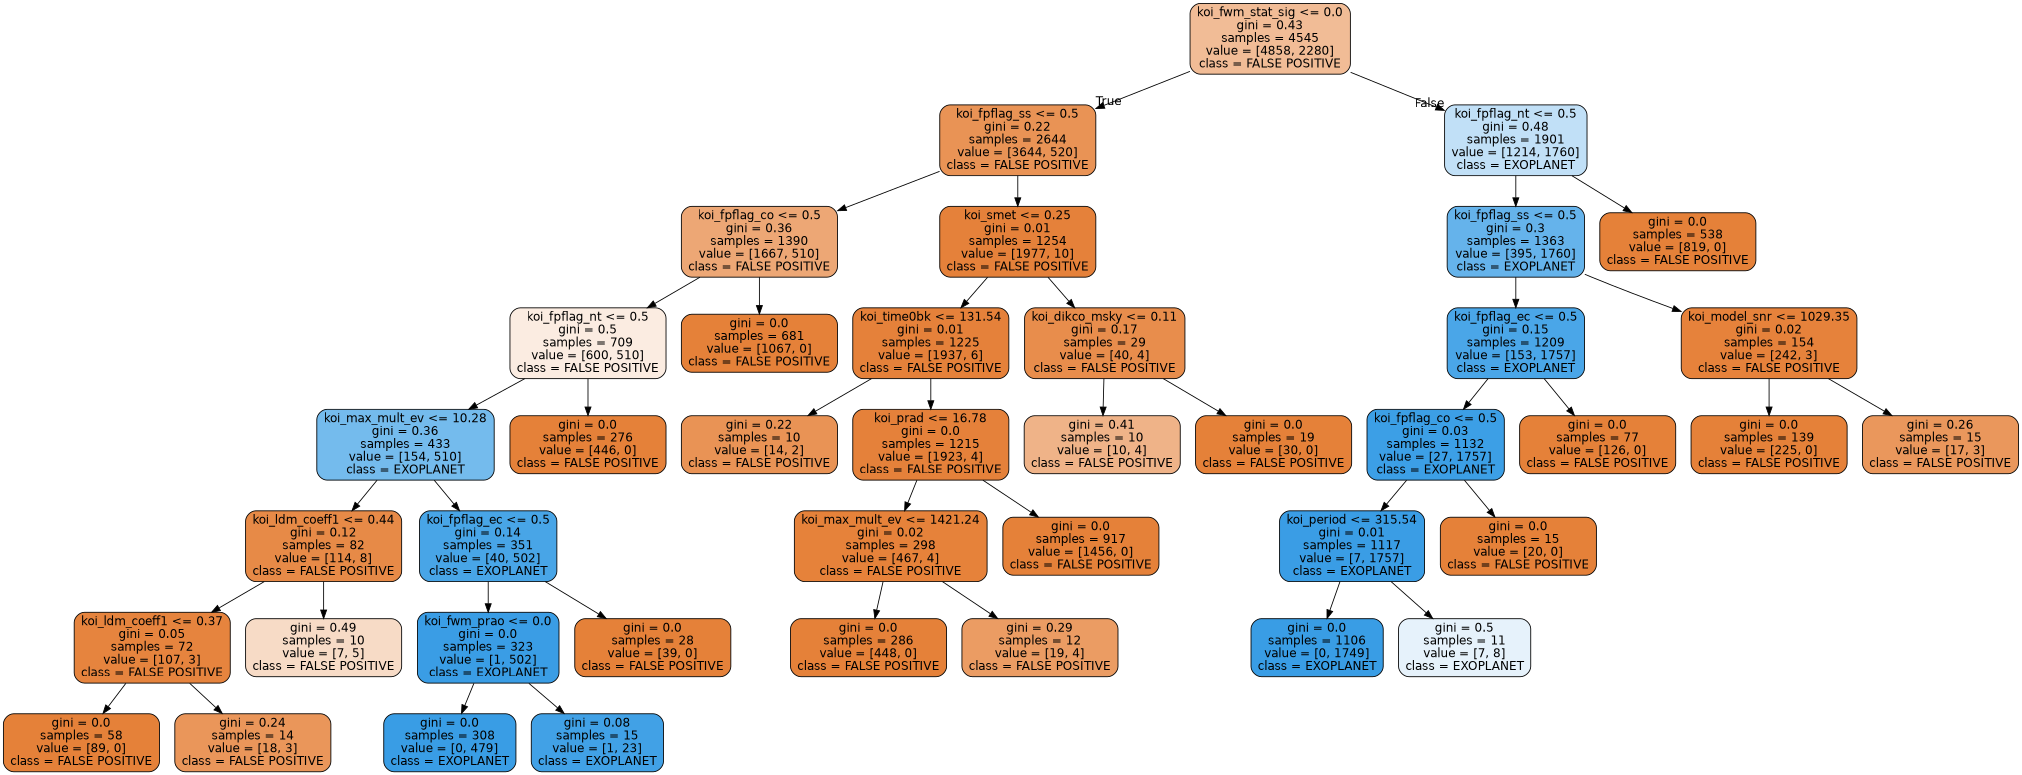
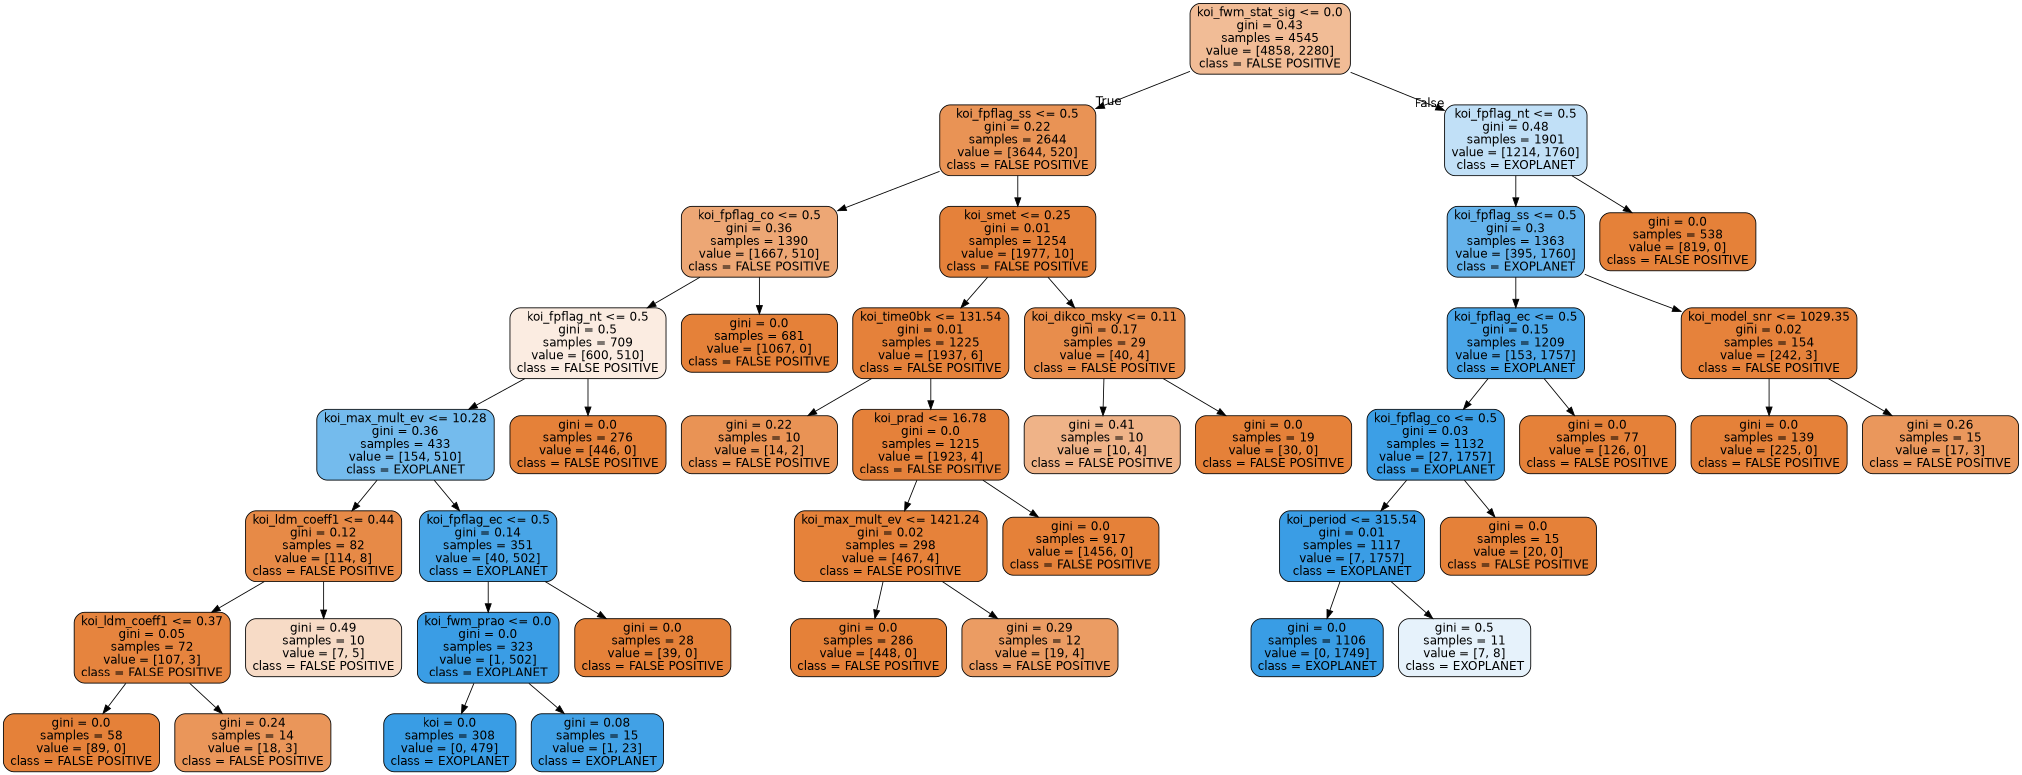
node "gini = 0.0 samples = 308 value = [0, 479] class = EXOPLANET": label "gini = 0.0 samples = 308 value = [0, 479] class = EXOPLANET" -> "koi = 0.0 samples = 308 value = [0, 479] class = EXOPLANET"
